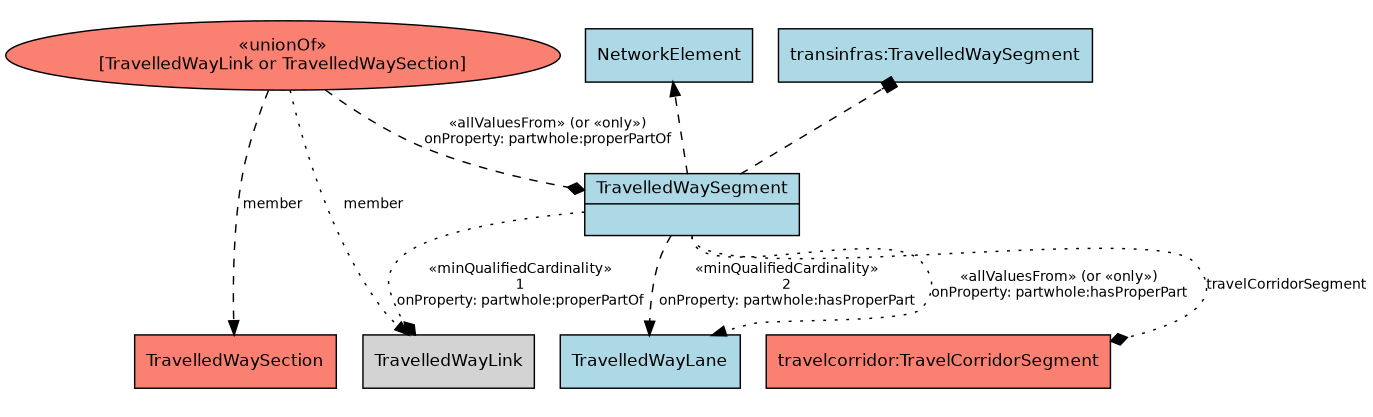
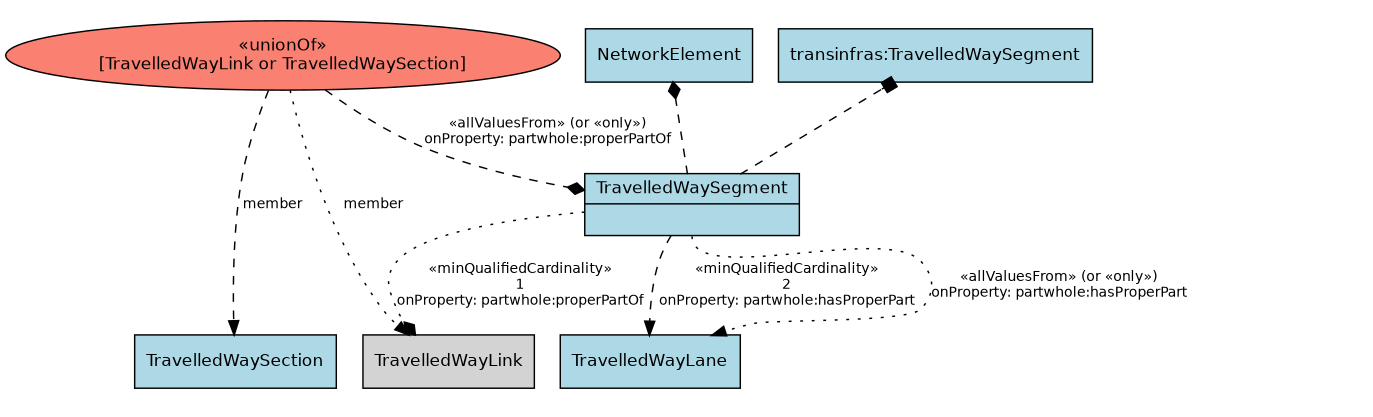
edge "TravelledWaySegment" -> "NetworkElement": arrowhead normal -> diamond
node "TravelledWaySection": fillcolor salmon -> lightblue
node "travelcorridor:TravelCorridorSegment": removed
